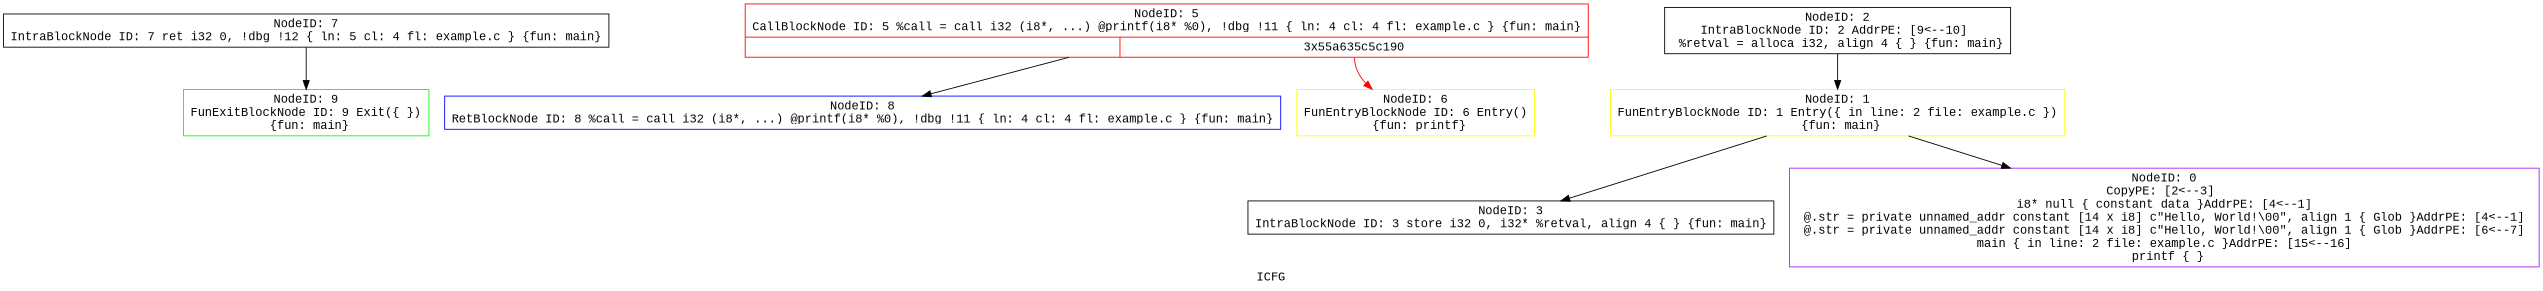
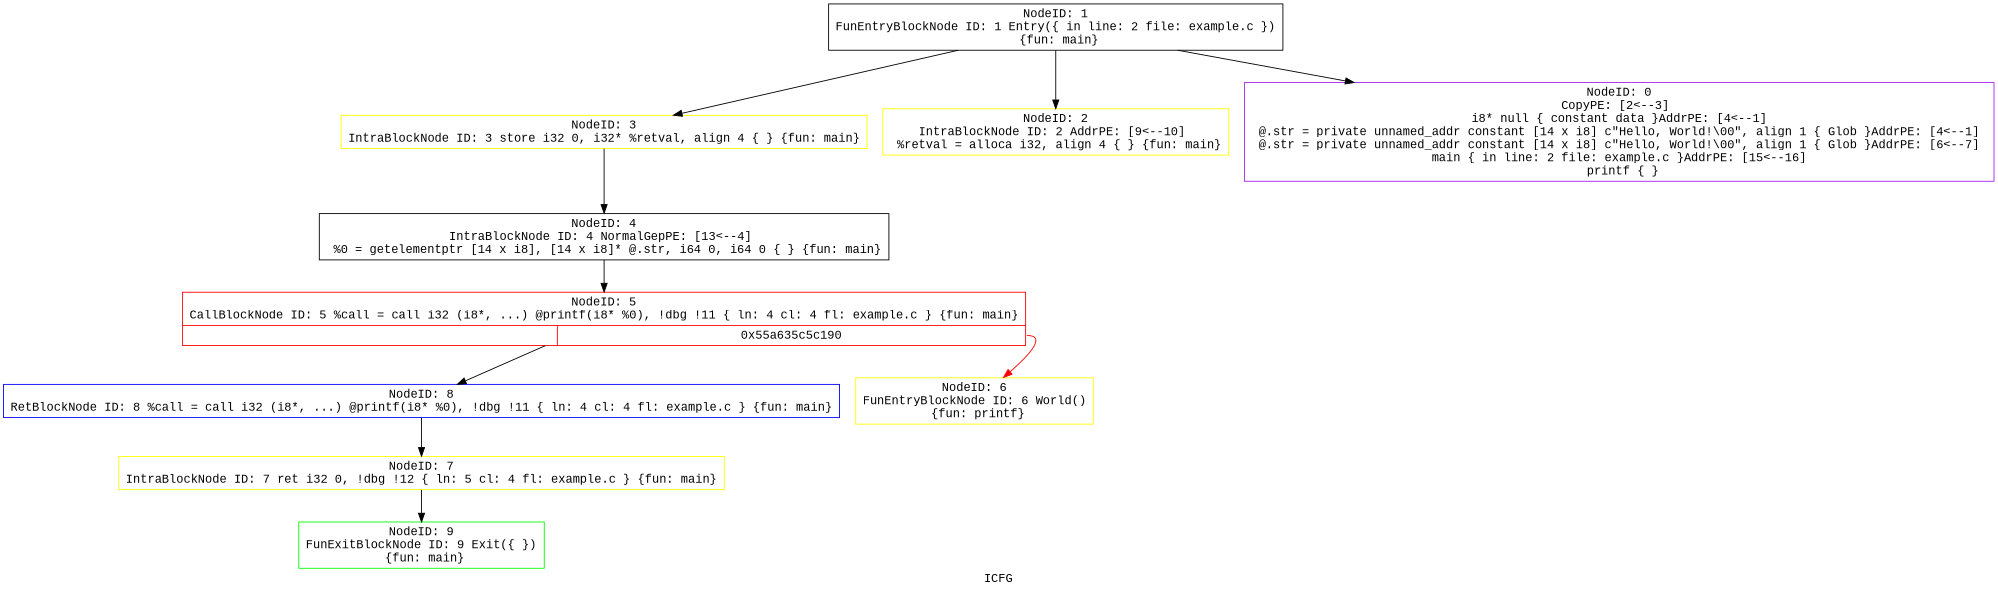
node "NodeID: 7": color black -> yellow
node "NodeID: 2": color black -> yellow
node "NodeID: 5": text "3x55a635c5c190" -> "0x55a635c5c190"
edge "NodeID: 2" -> "NodeID: 1": reversed
node "NodeID: 6": text "FunEntryBlockNode ID: 6 Entry()" -> "FunEntryBlockNode ID: 6 World()"
node "NodeID: 1": color yellow -> black
node "NodeID: 3": color black -> yellow
node "NodeID: 4": added
edge "NodeID: 8" -> "NodeID: 7": added
